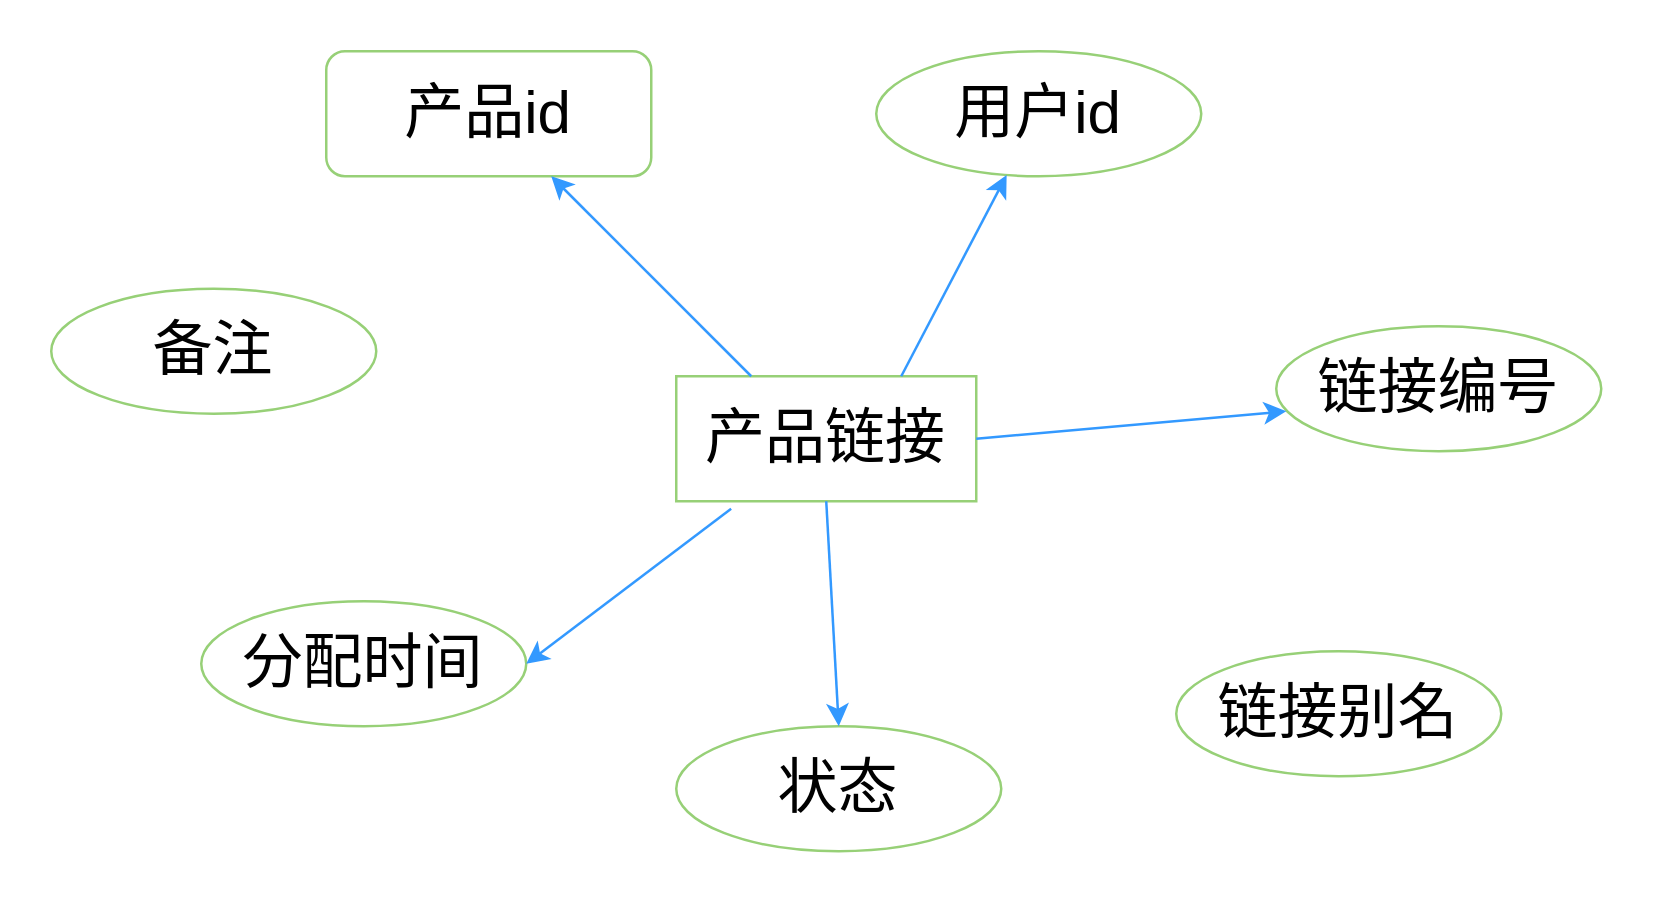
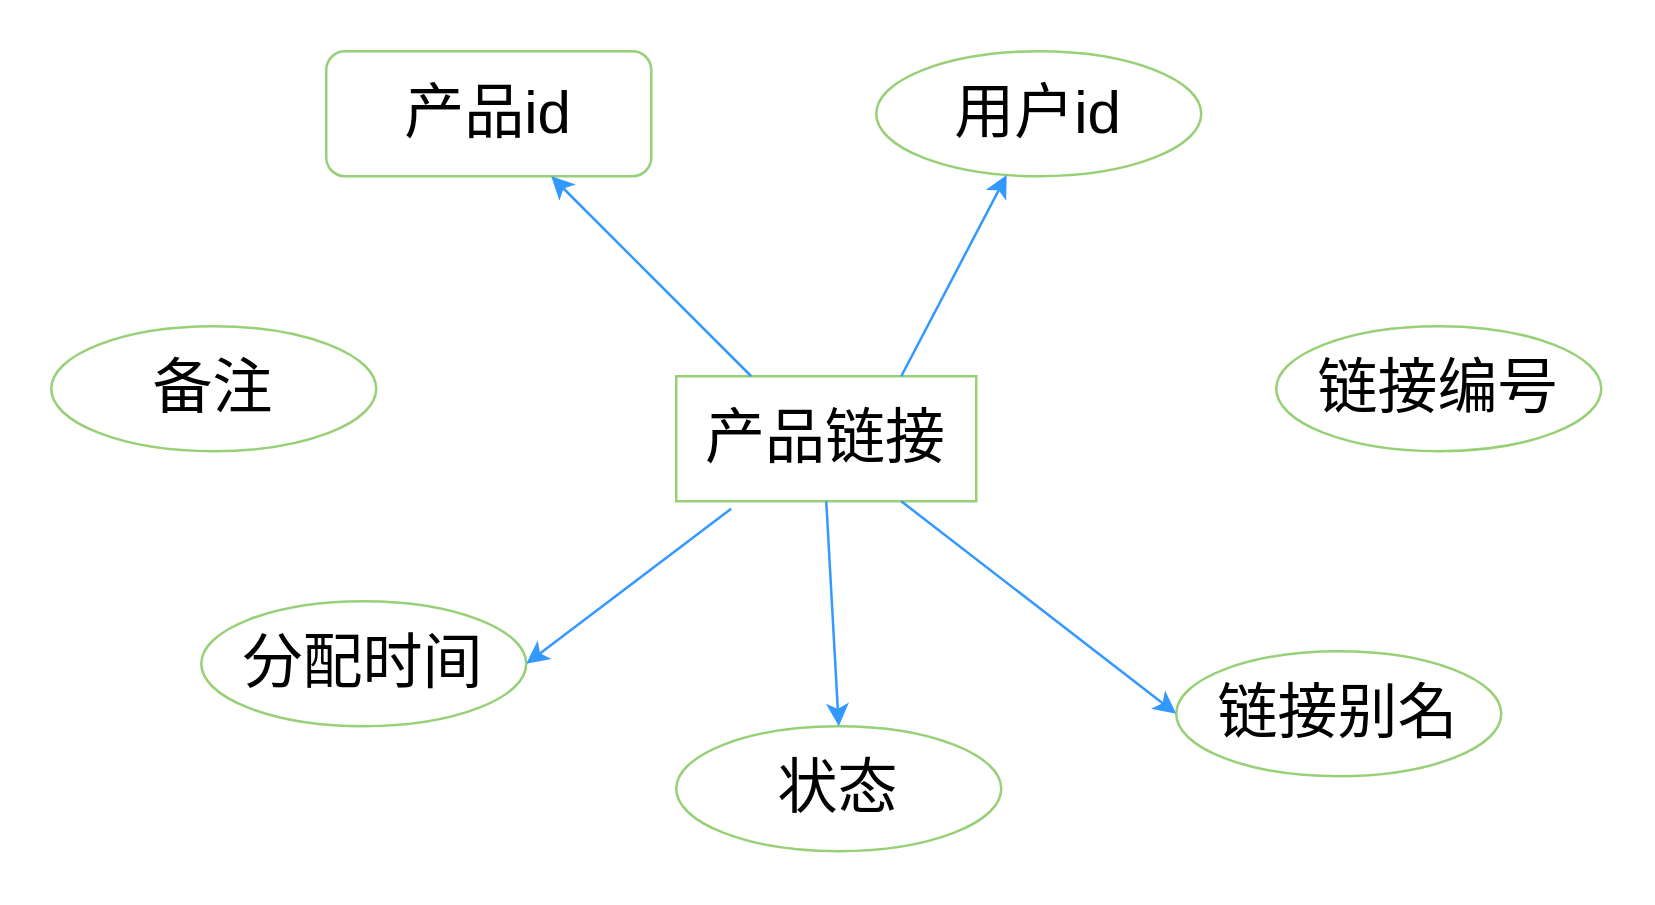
node "备注": moved (214, 351) -> (214, 389)
edge "产品链接" -> "链接编号": removed
edge "产品链接" -> "链接别名": added
